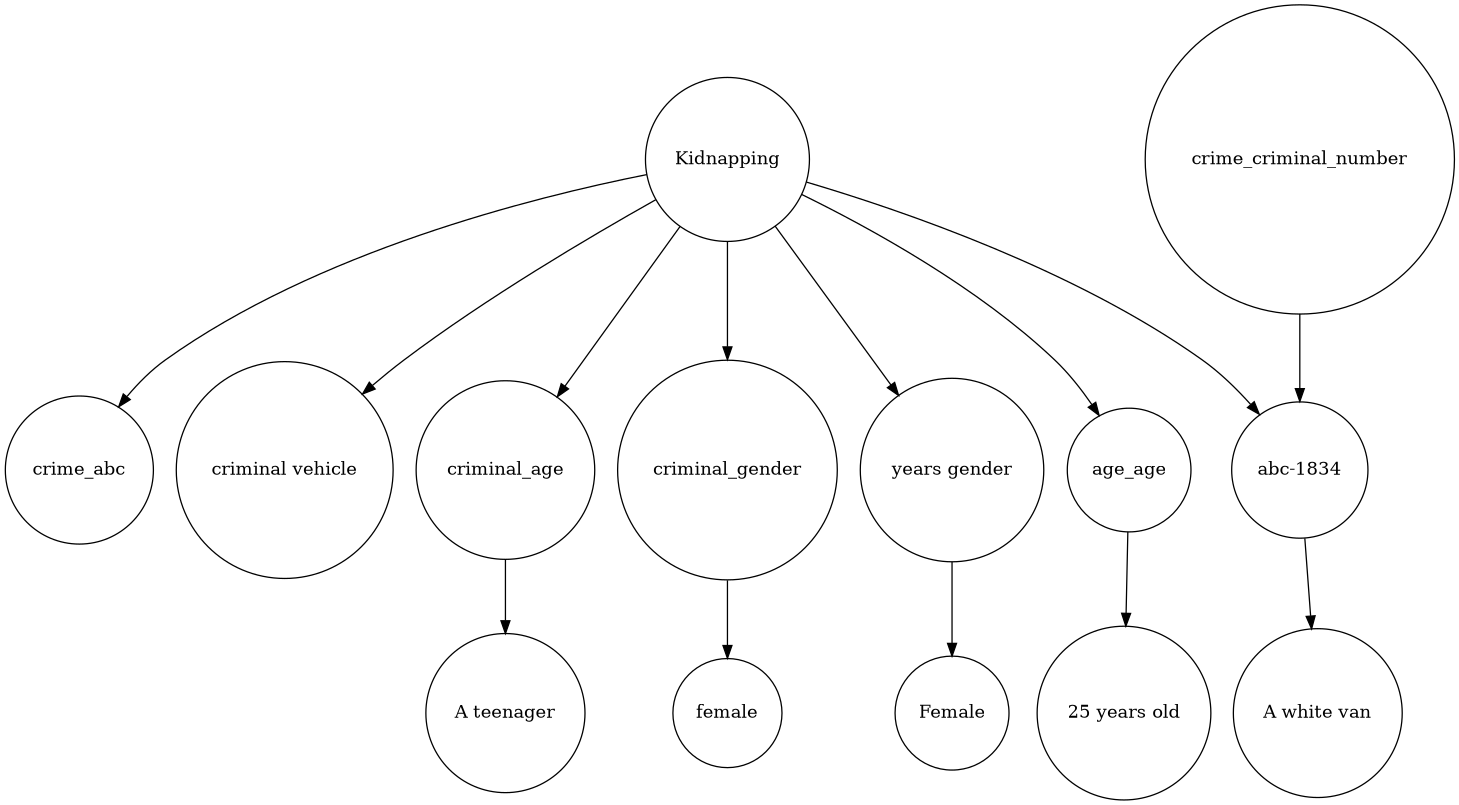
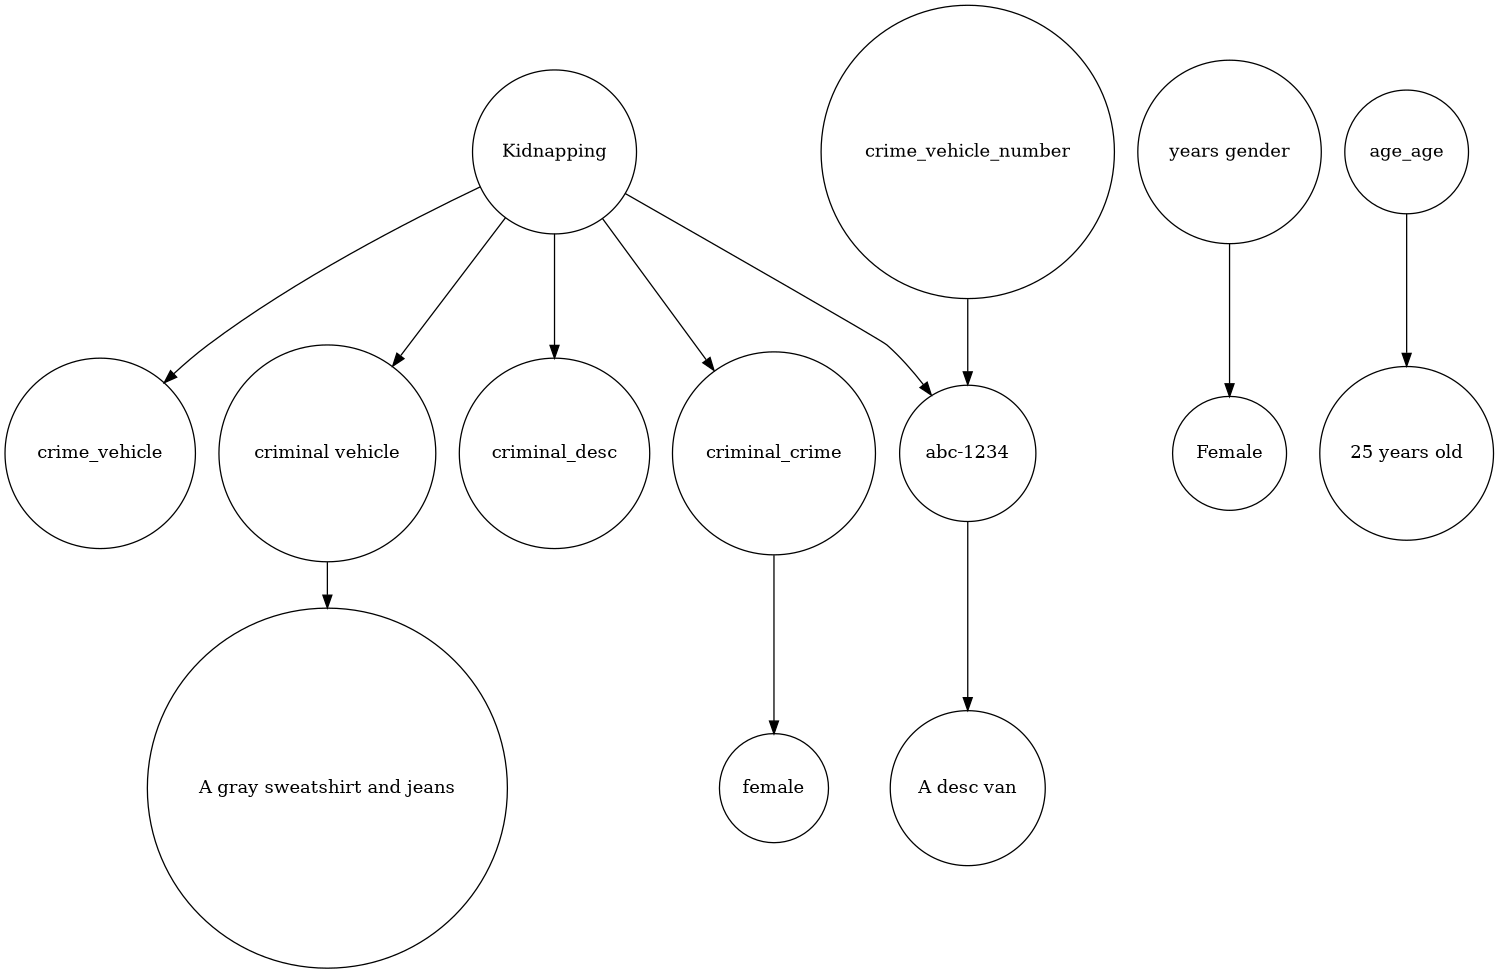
node "crime_criminal_number": label "crime_criminal_number" -> "crime_vehicle_number"
edge "Kidnapping" -> "age_age": removed
edge "Kidnapping" -> "years gender": removed
node "crime_abc": label "crime_abc" -> "crime_vehicle"
node "criminal_age": label "criminal_age" -> "criminal_desc"
node "criminal_gender": label "criminal_gender" -> "criminal_crime"
node "abc-1834": label "abc-1834" -> "abc-1234"
node "A teenager": removed
node "A white van": label "A white van" -> "A desc van"
node "A gray sweatshirt and jeans": added
